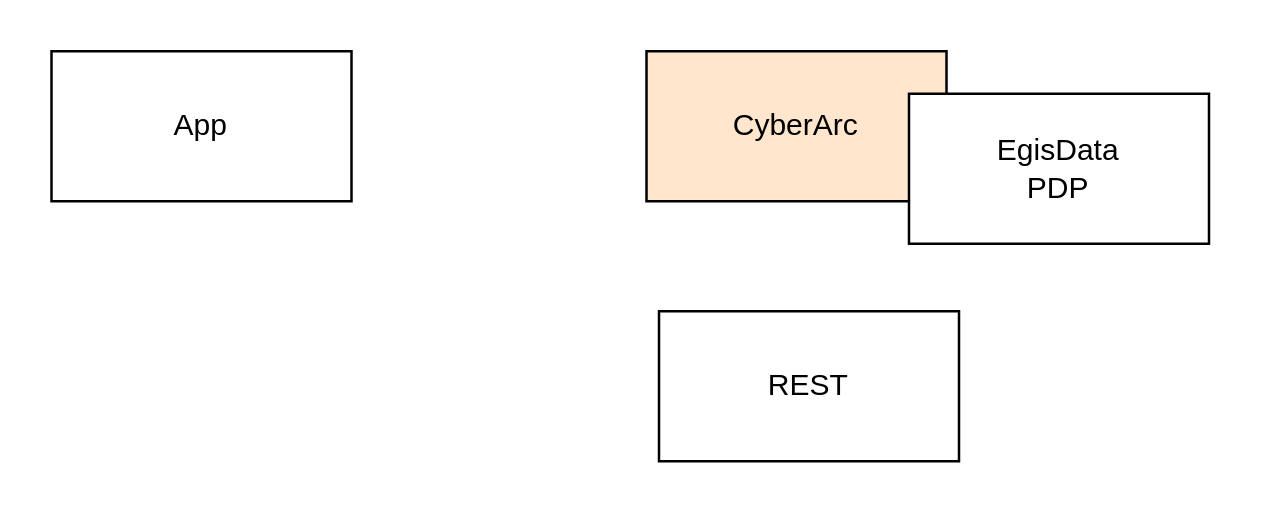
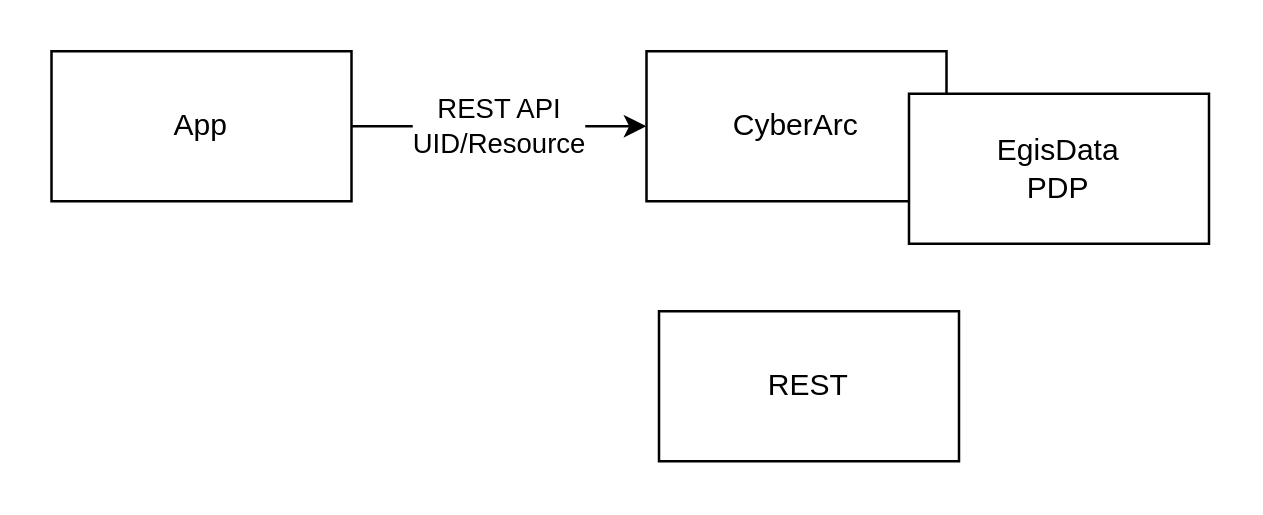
edge "App" -> "CyberArc": added, label "REST API UID/Resource"
node "CyberArc": fillcolor #ffe6cc -> #ffffff
